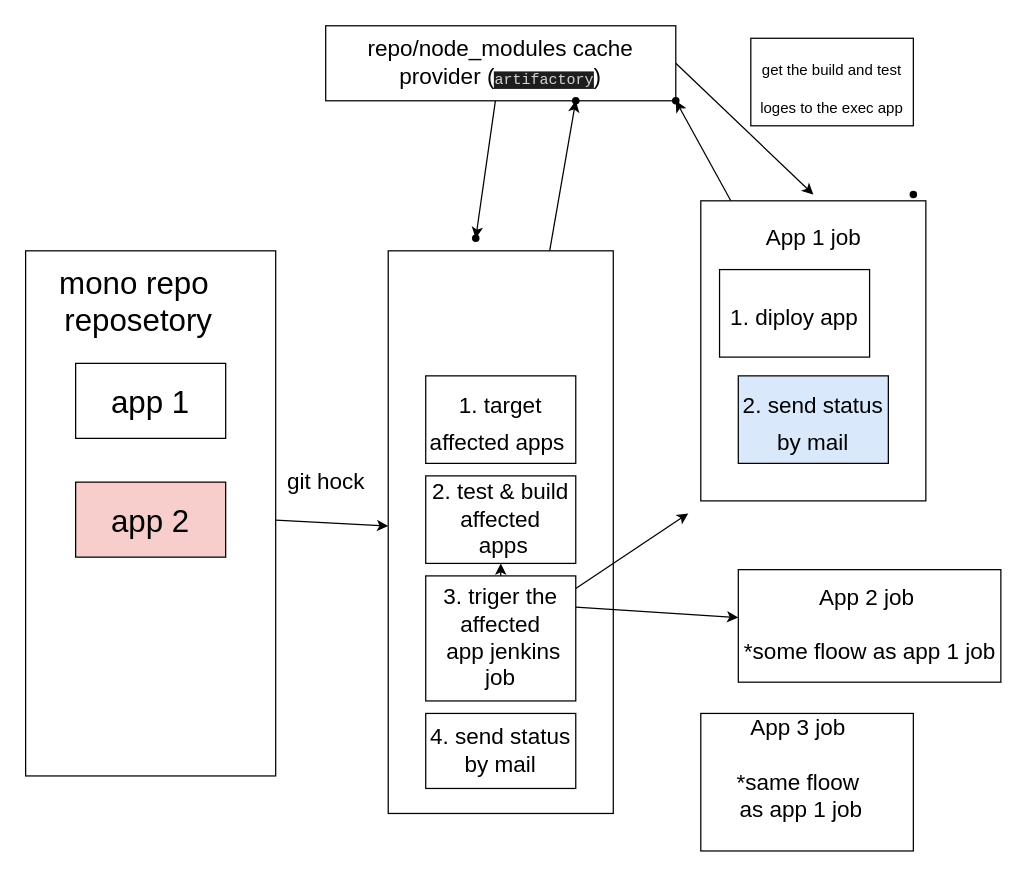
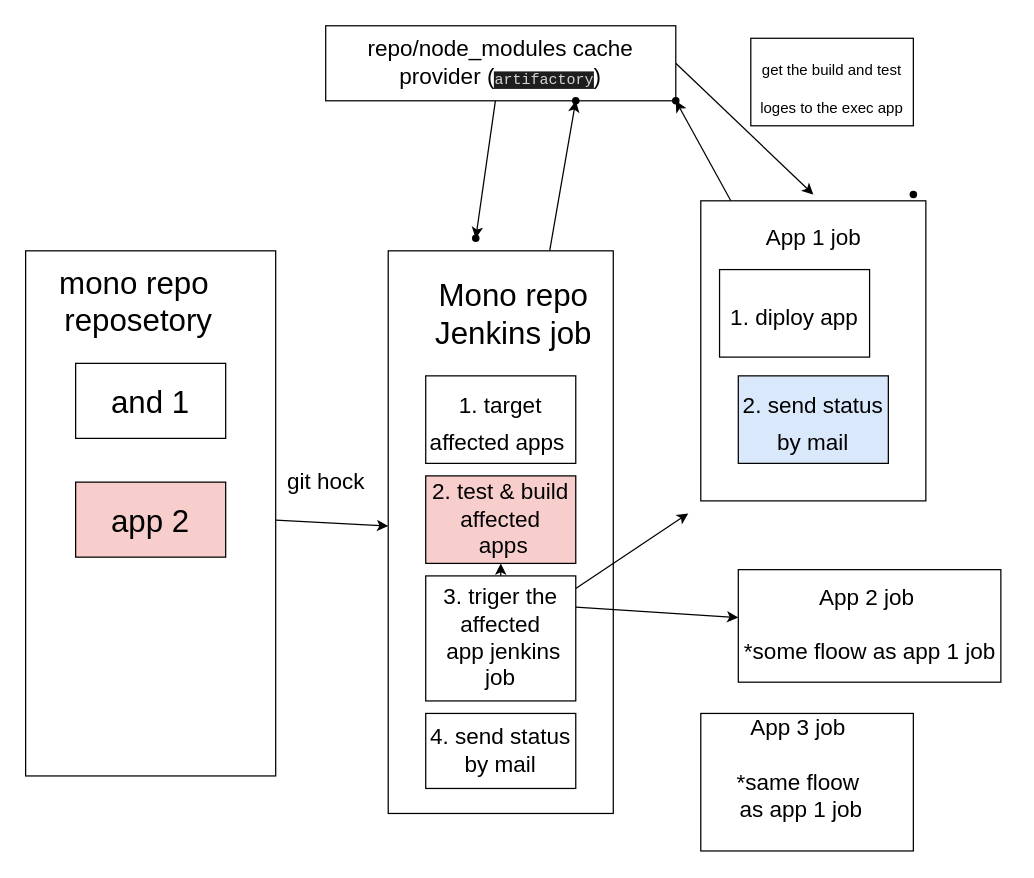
node "Mono repo Jenkins job": added
node "app 1": label "app 1" -> "and 1"
node "2. test & build affected apps": fillcolor #ffffff -> #f8cecc
